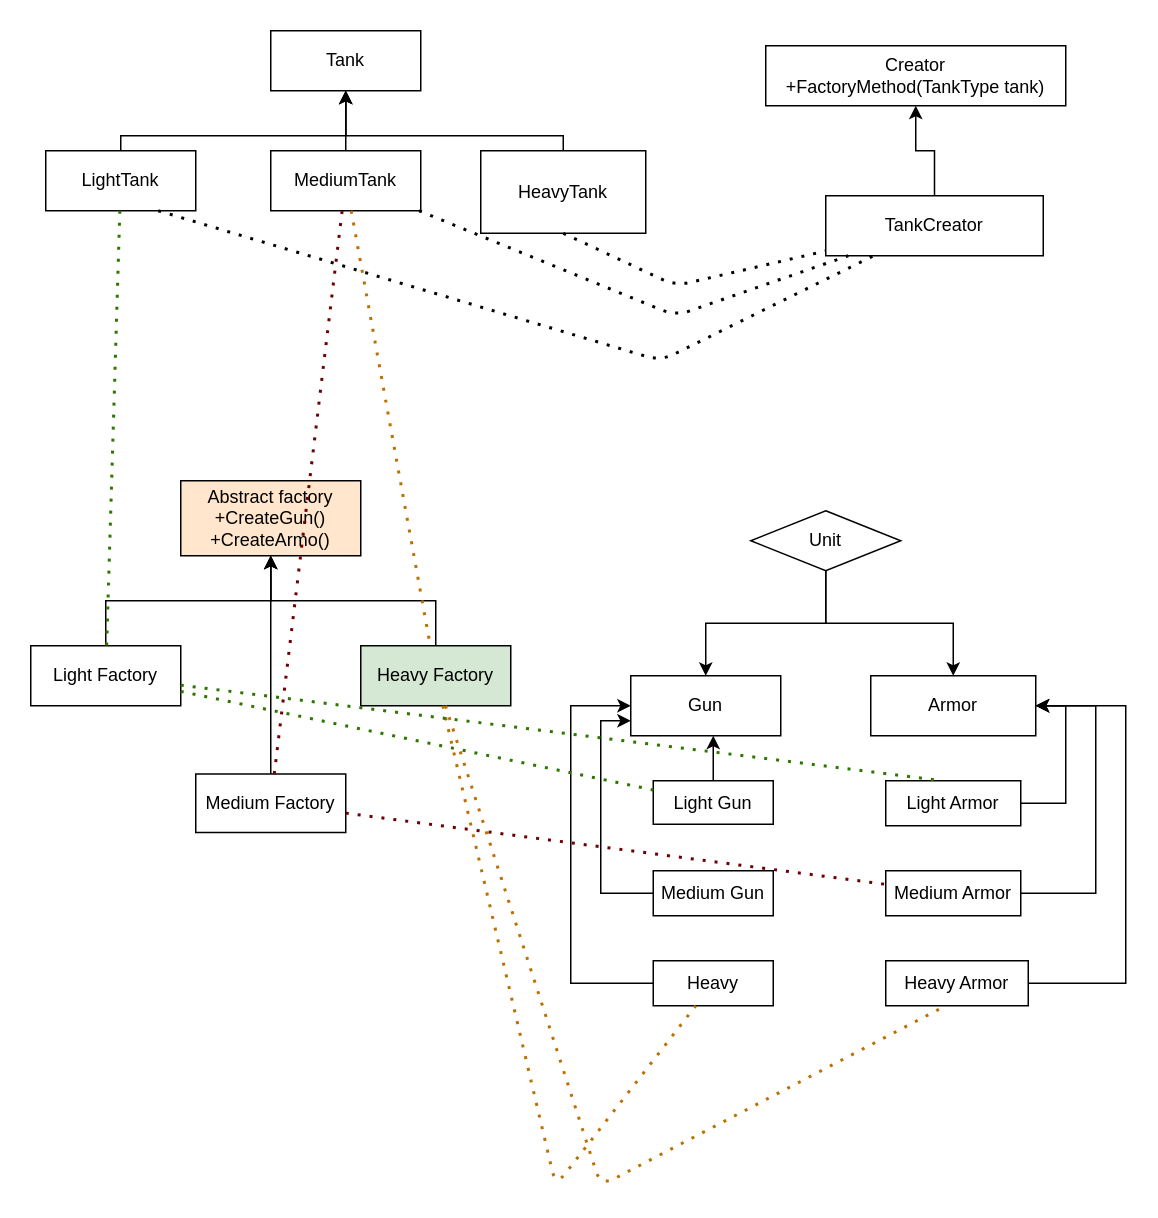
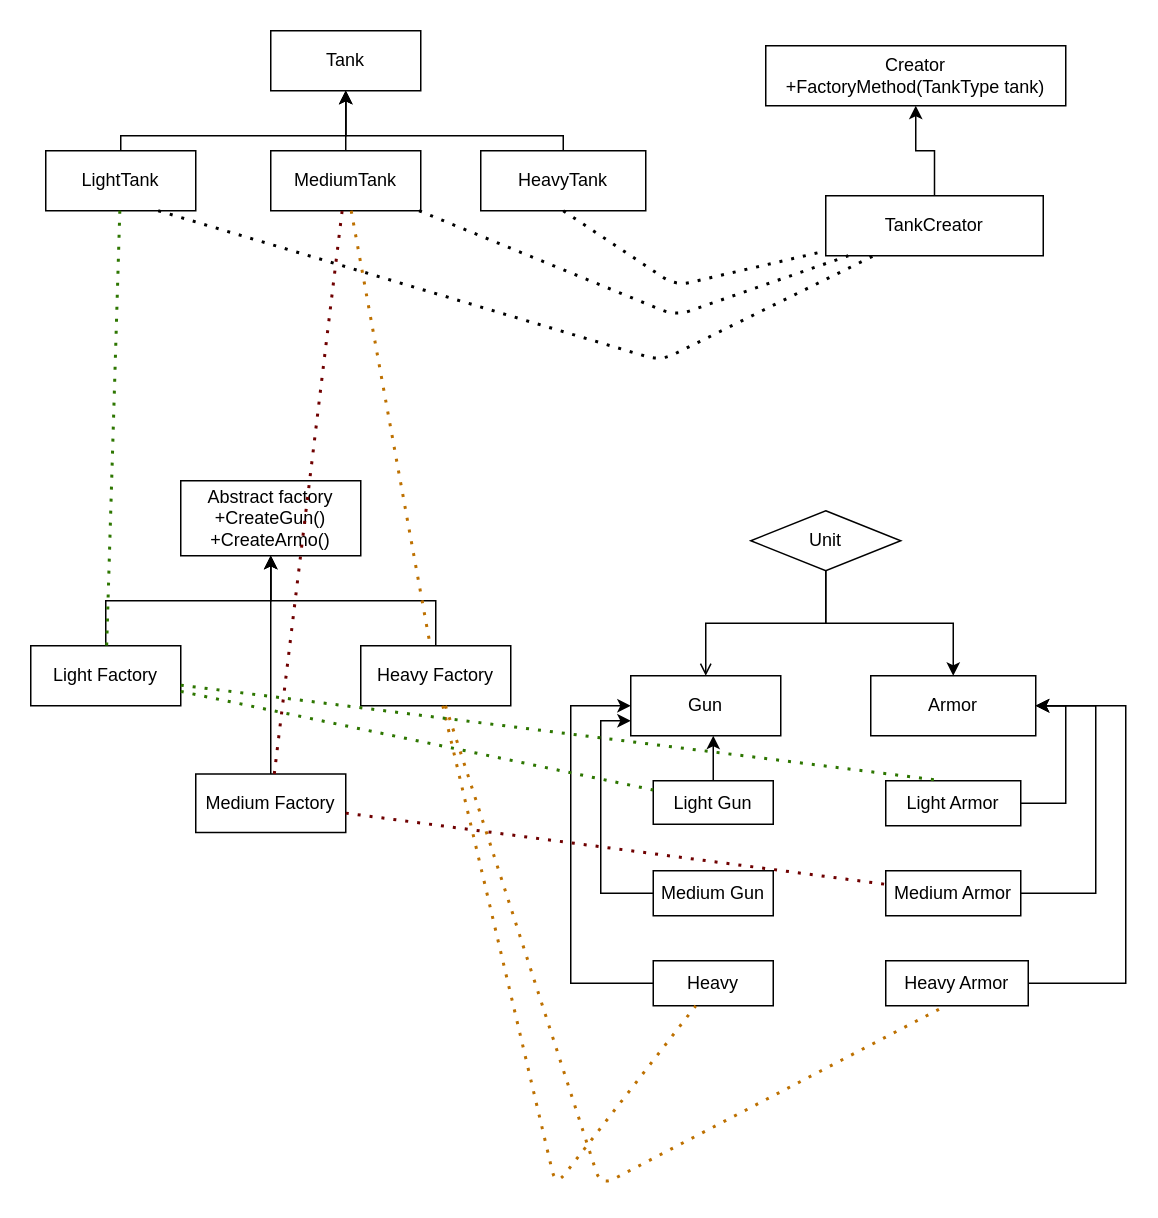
node "HeavyTank": size 165x83 -> 165x60
node "Abstract factory +CreateGun() +CreateArmo()": fillcolor #ffe6cc -> #ffffff
edge "Unit" -> "Gun": arrowhead classic -> open
node "Heavy Factory": fillcolor #d5e8d4 -> #ffffff
